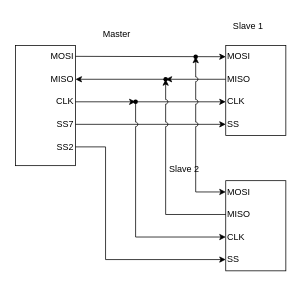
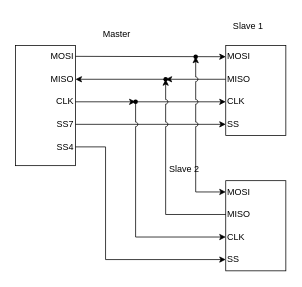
node "SS2": label "SS2" -> "SS4"
